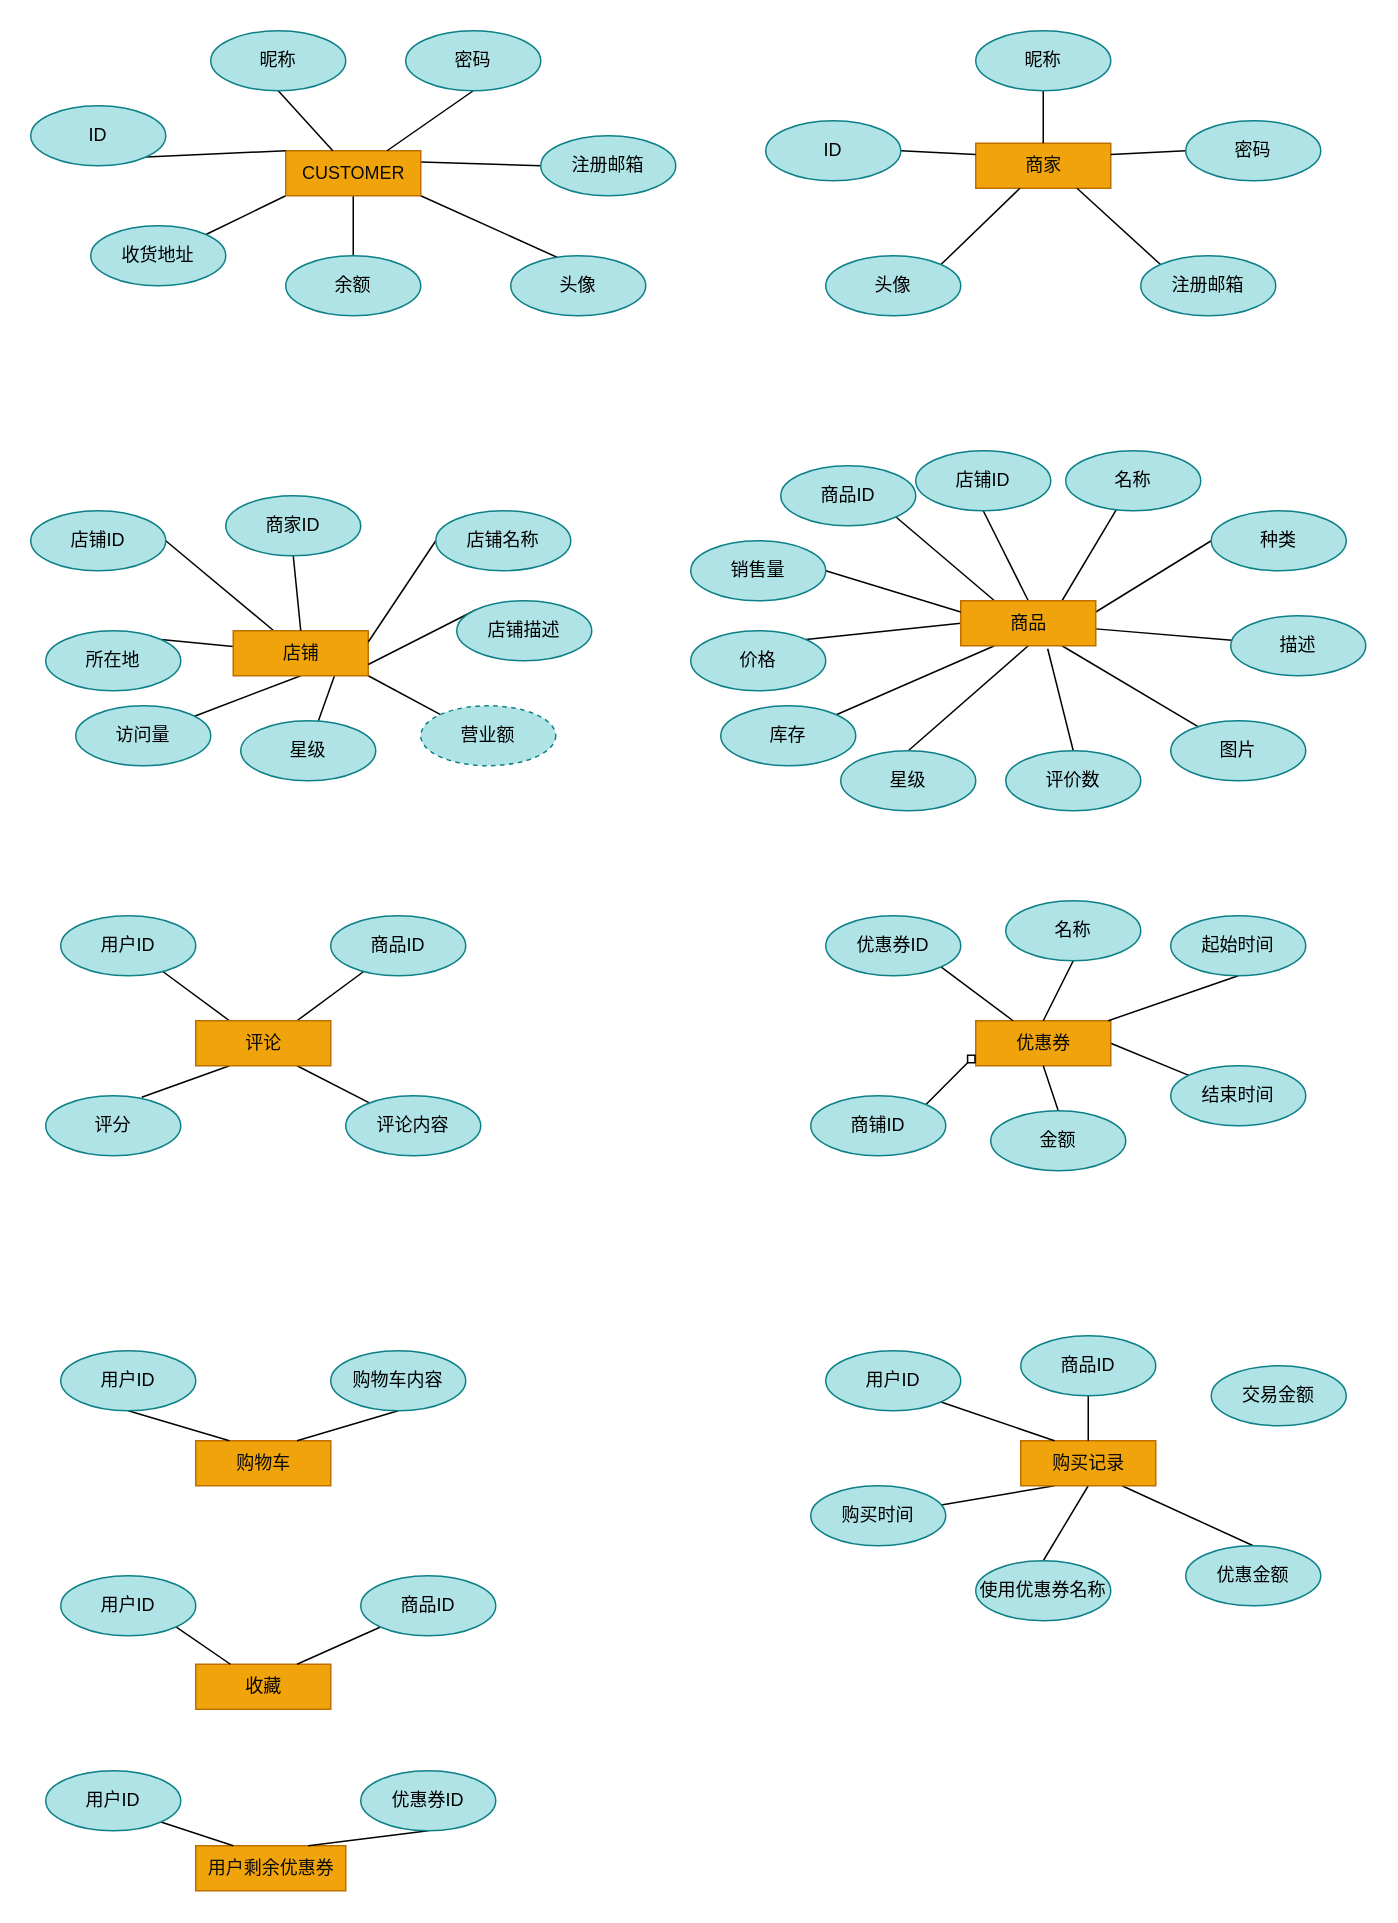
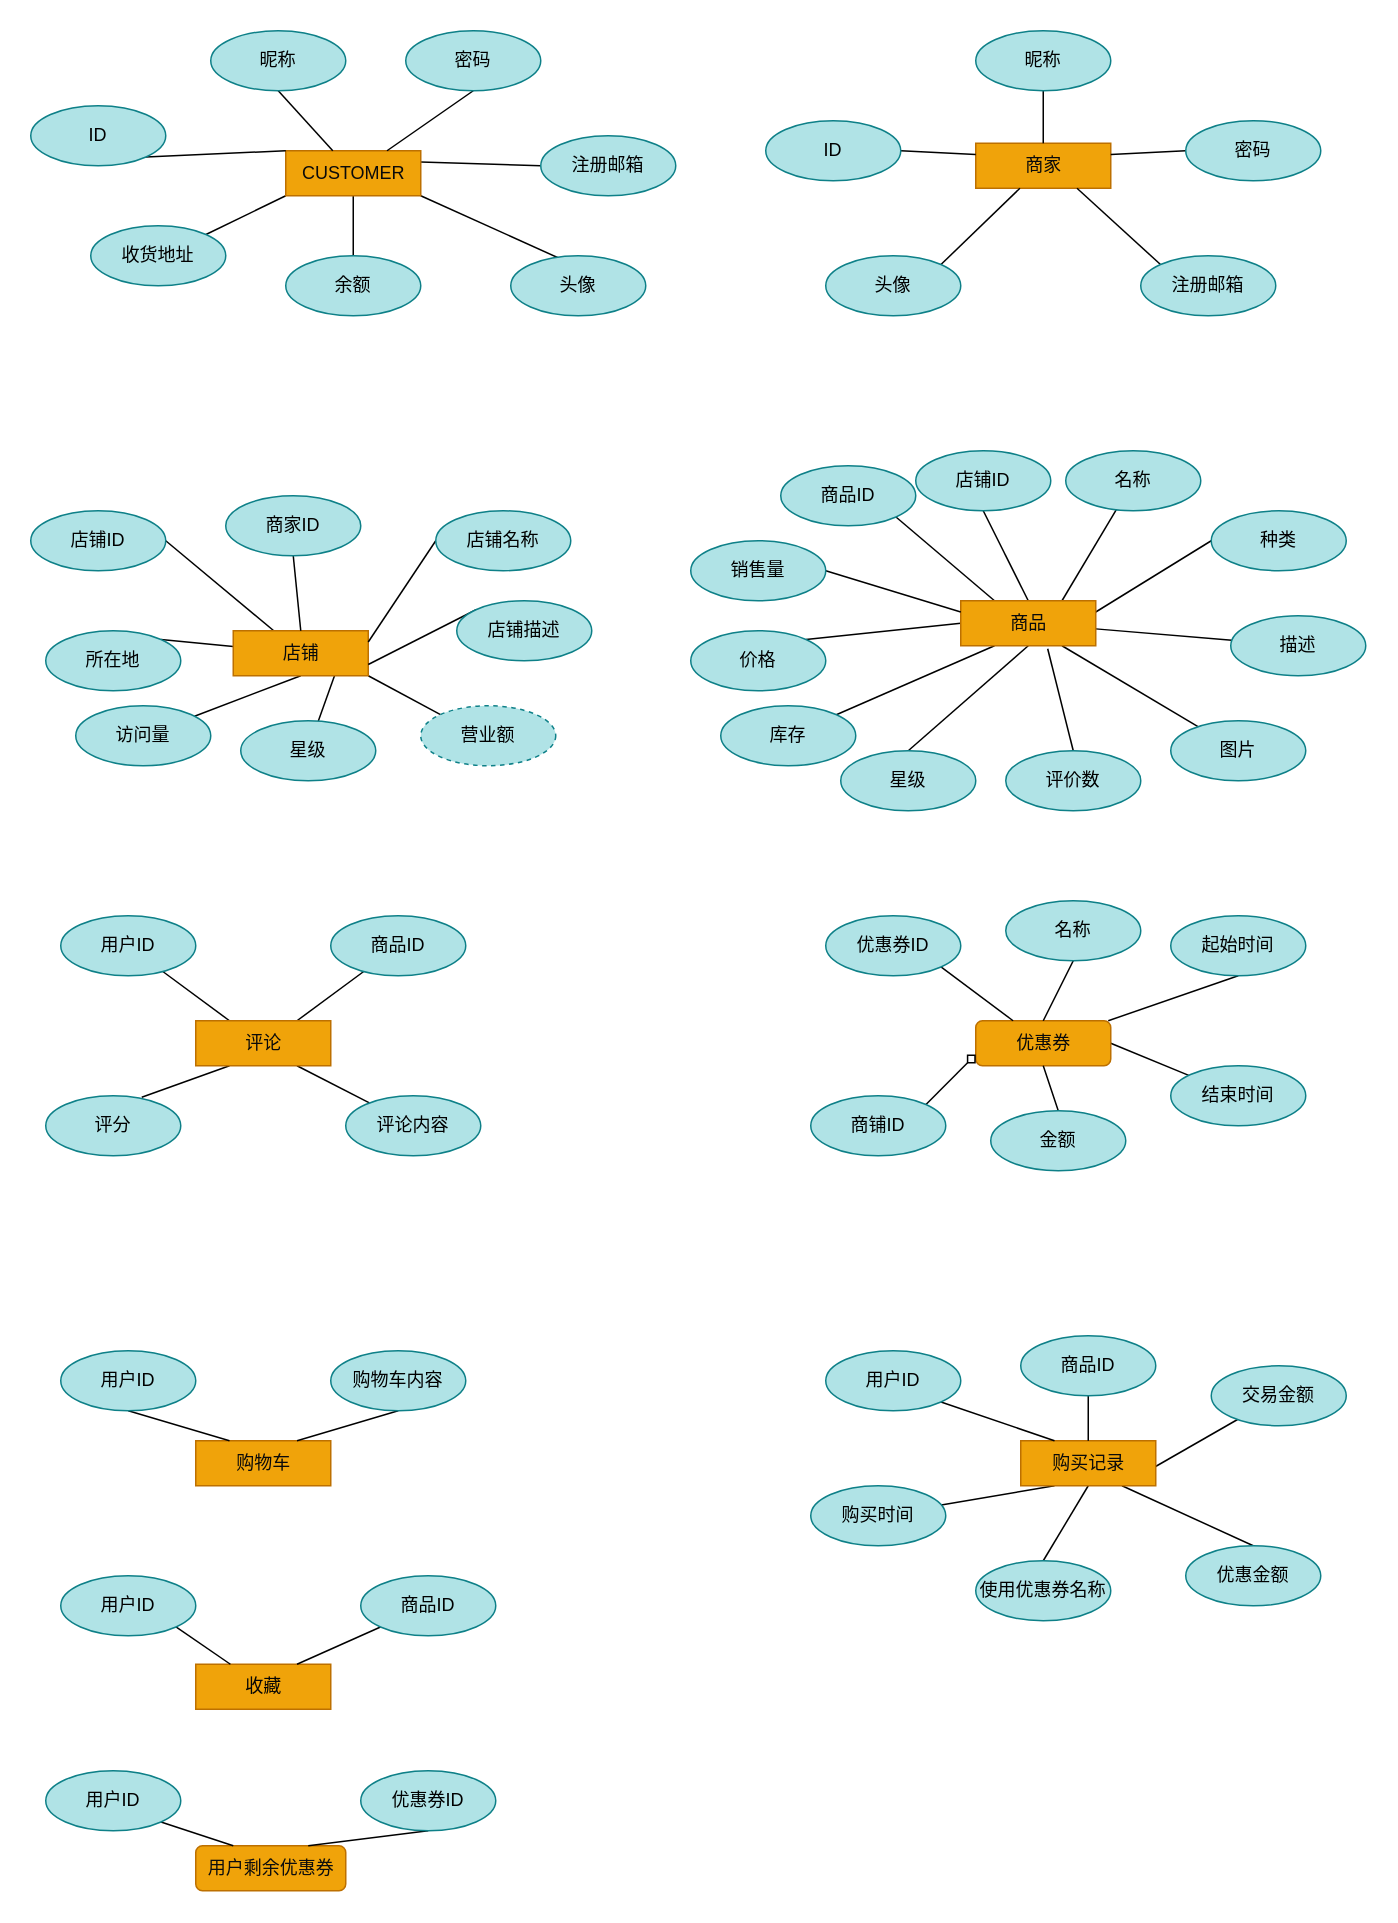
node "优惠券": shape rectangle -> rounded rectangle
edge "交易金额" -- "购买记录": added
node "用户剩余优惠券": shape rectangle -> rounded rectangle
